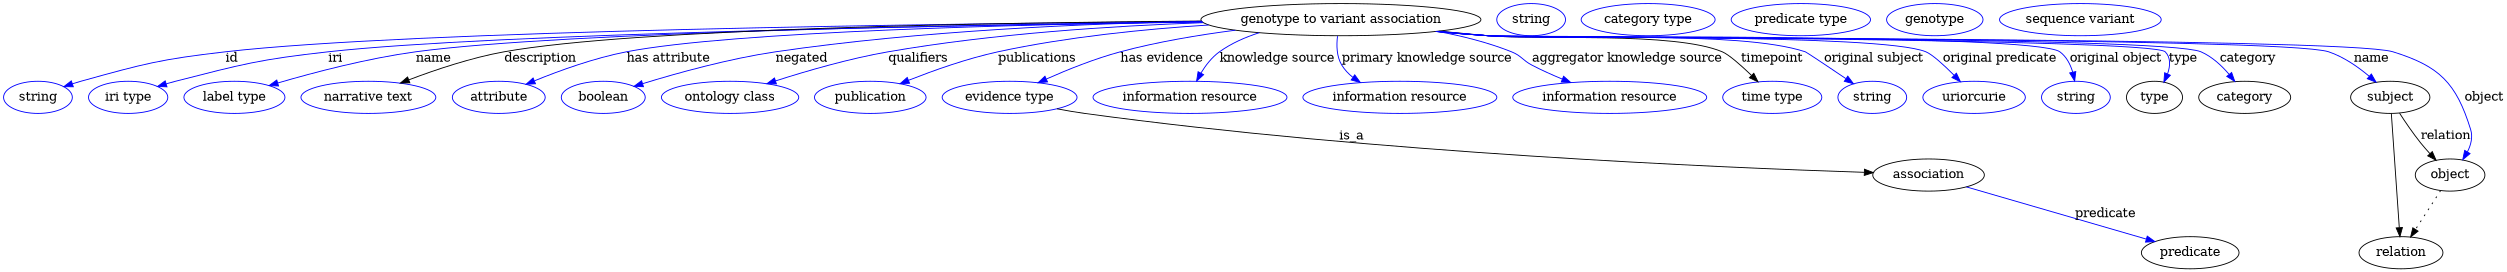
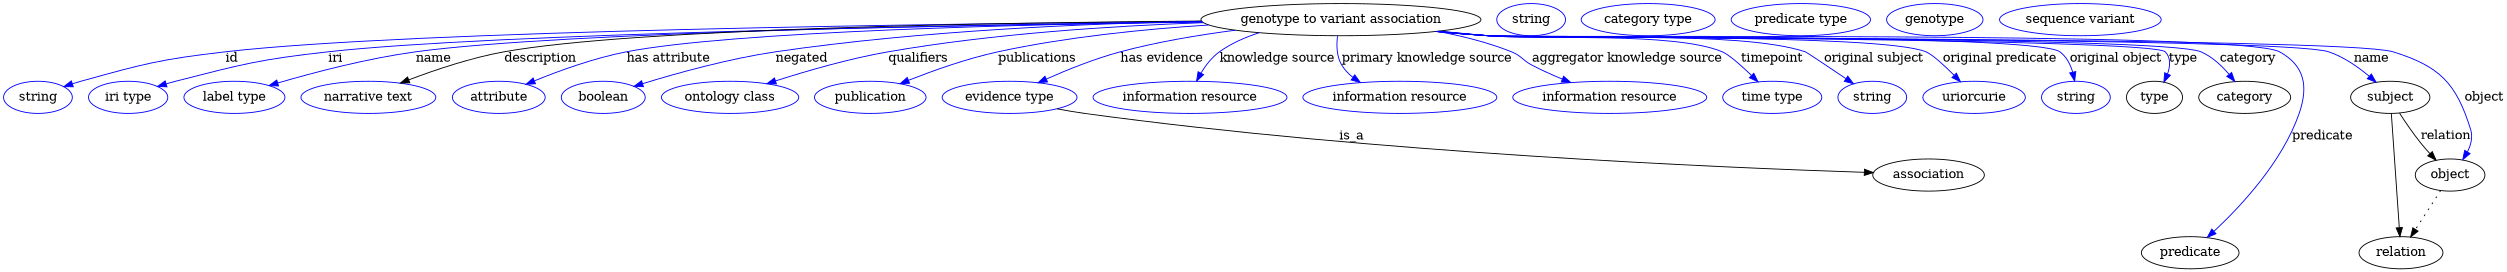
edge "genotype to variant association" -> "time type": color black -> blue
edge "association" -> "predicate": now "genotype to variant association" -> "predicate"
